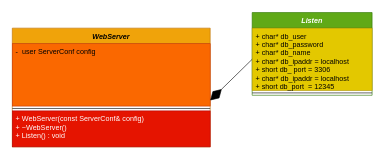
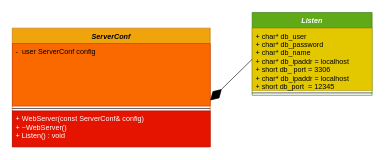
node "WebServer": label "WebServer" -> "ServerConf"
